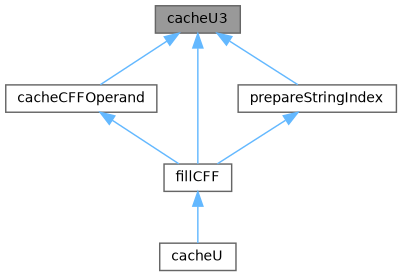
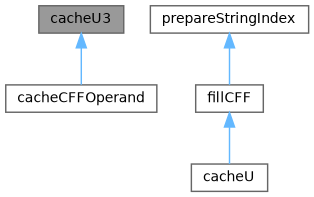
edge "prepareStringIndex" -> "cacheU3": removed
edge "fillCFF" -> "cacheU3": removed
edge "fillCFF" -> "cacheCFFOperand": removed
